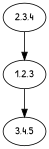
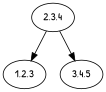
edge "1,2,3" -> "3,4,5": now "2,3,4" -> "3,4,5"
